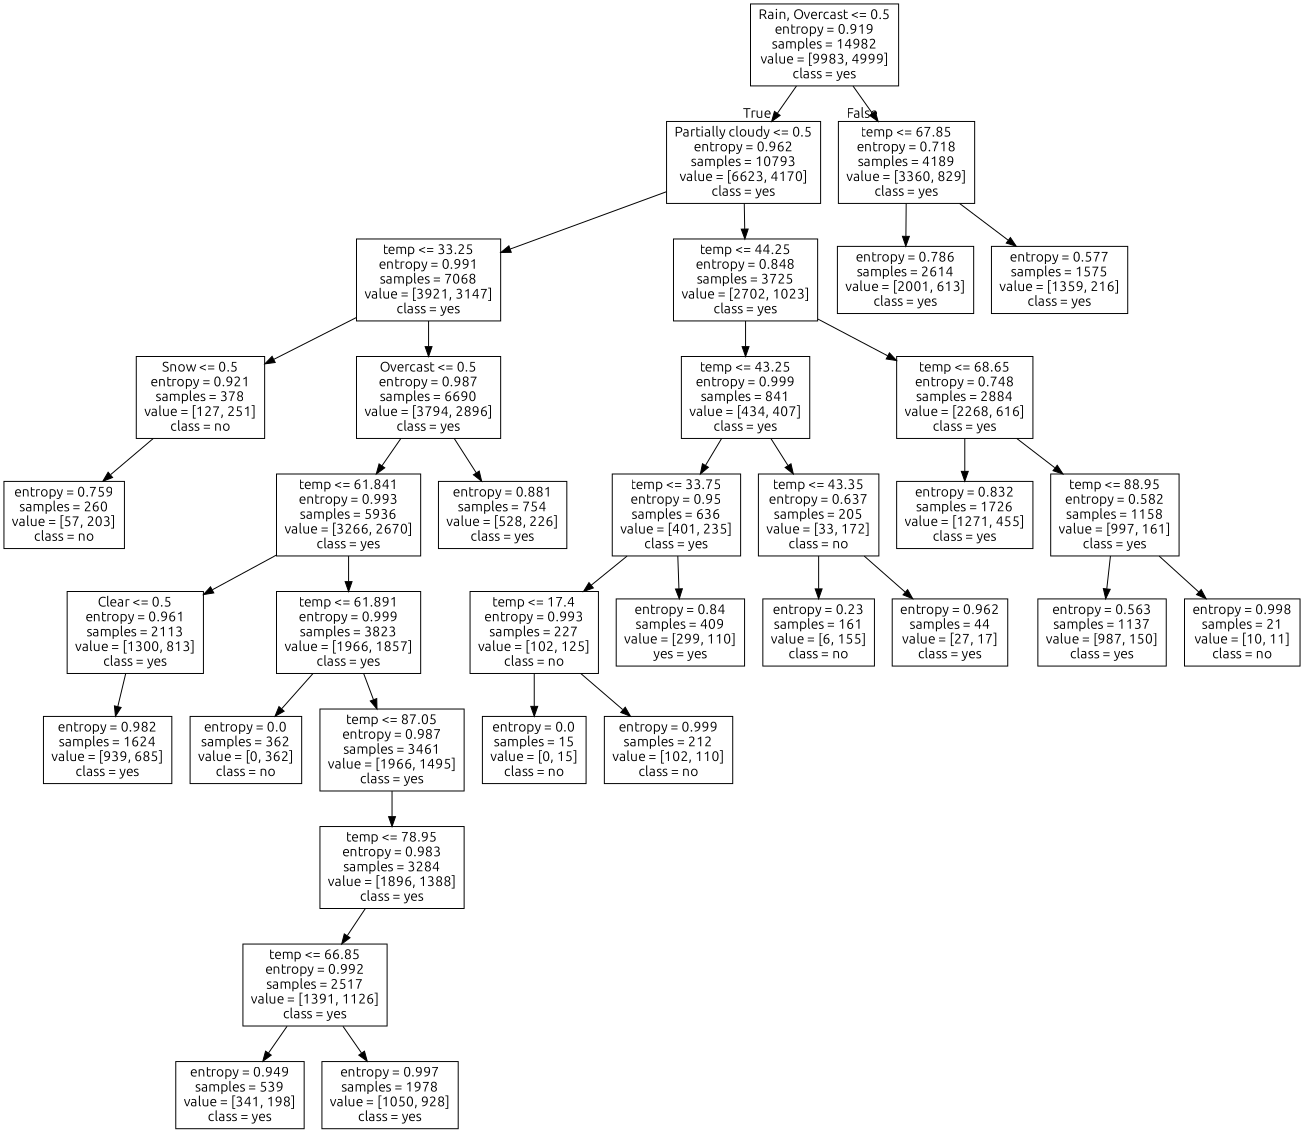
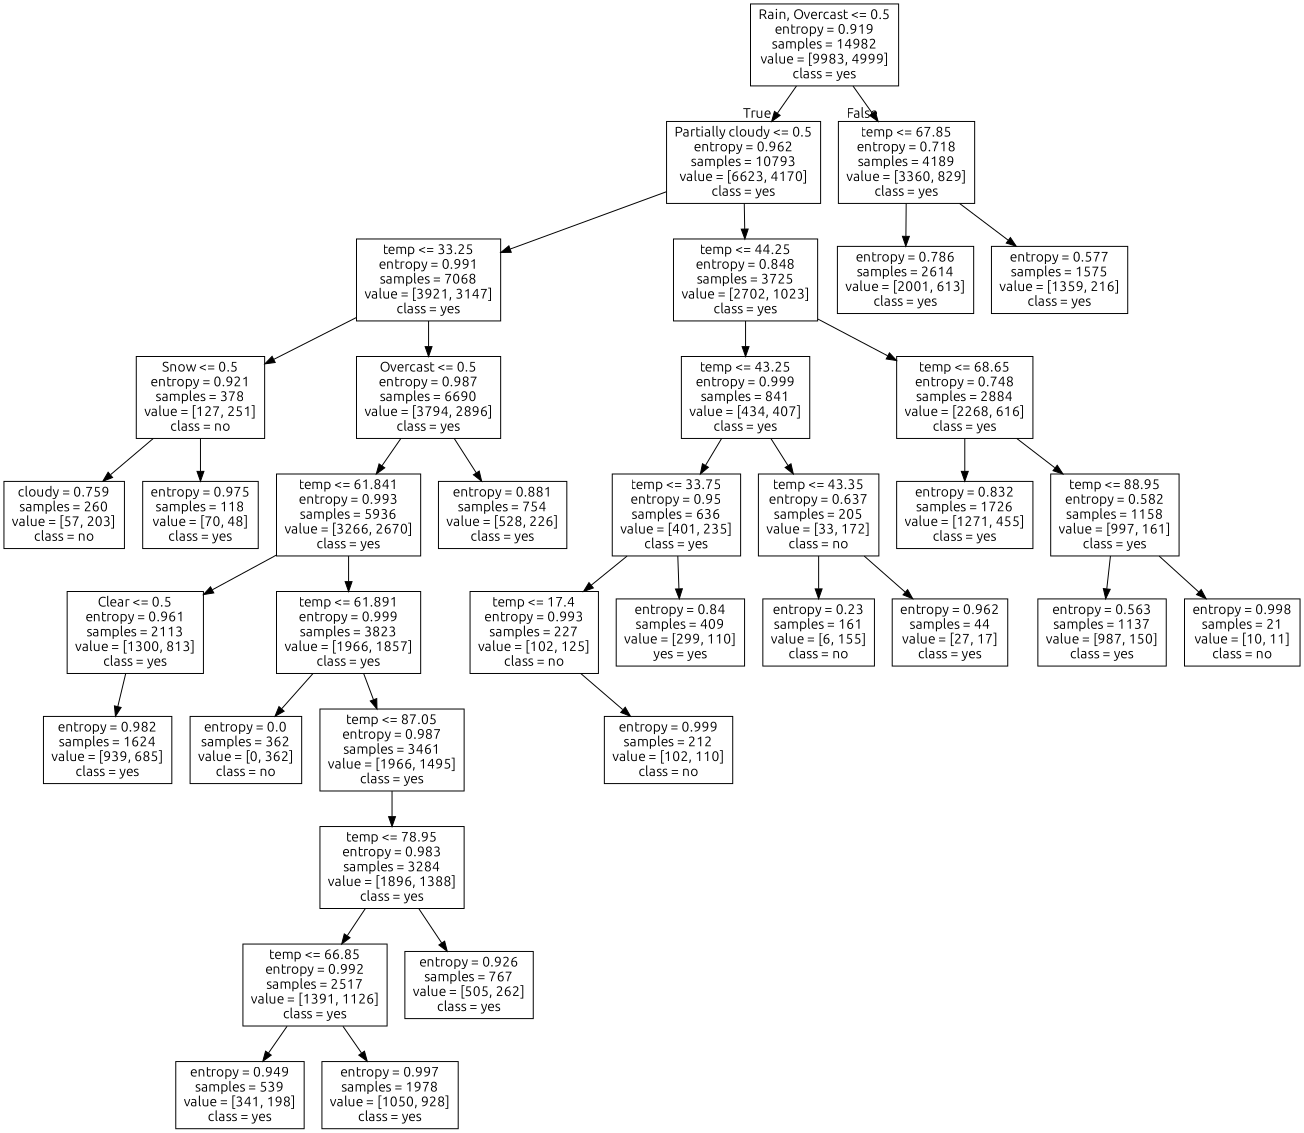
node "entropy = 0.759 samples = 260 value = [57, 203] class = no": label "entropy = 0.759 samples = 260 value = [57, 203] class = no" -> "cloudy = 0.759 samples = 260 value = [57, 203] class = no"
node "entropy = 0.975 samples = 118 value = [70, 48] class = yes": added
node "entropy = 0.0 samples = 15 value = [0, 15] class = no": removed
node "entropy = 0.926 samples = 767 value = [505, 262] class = yes": added
